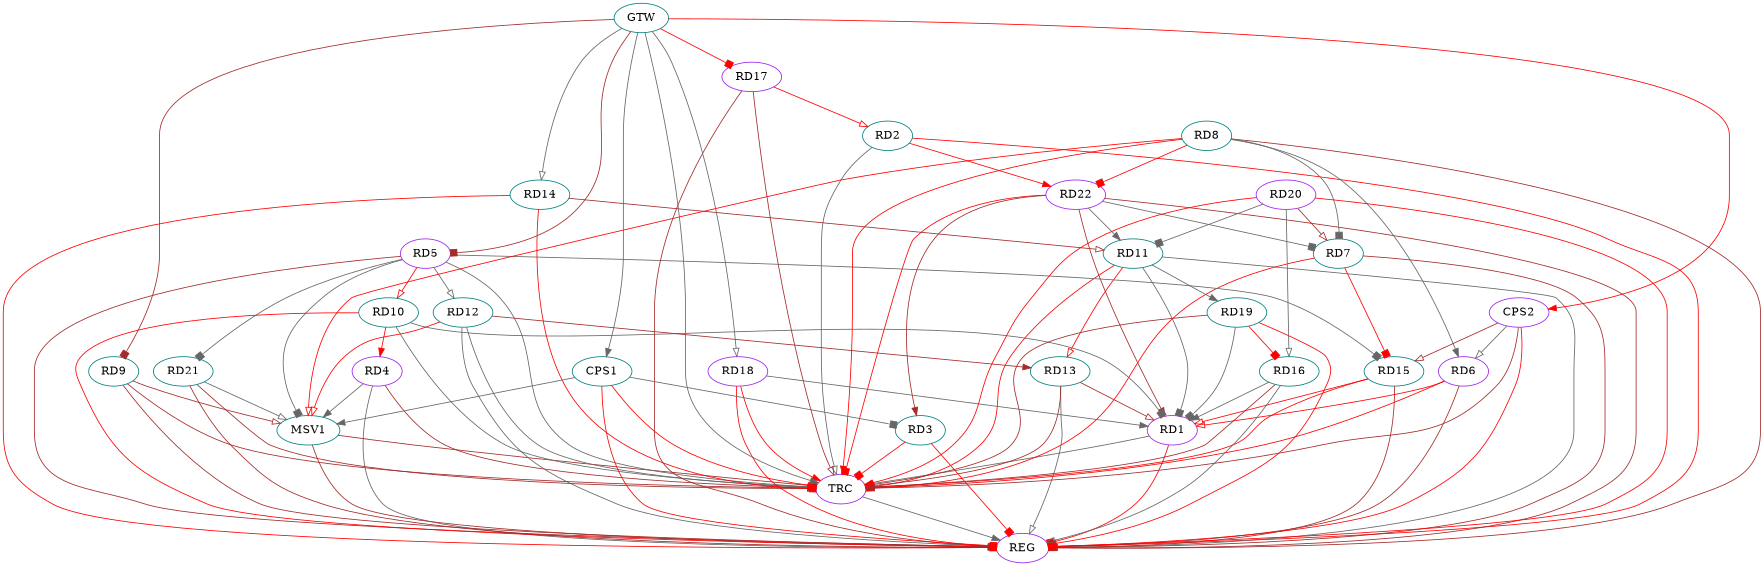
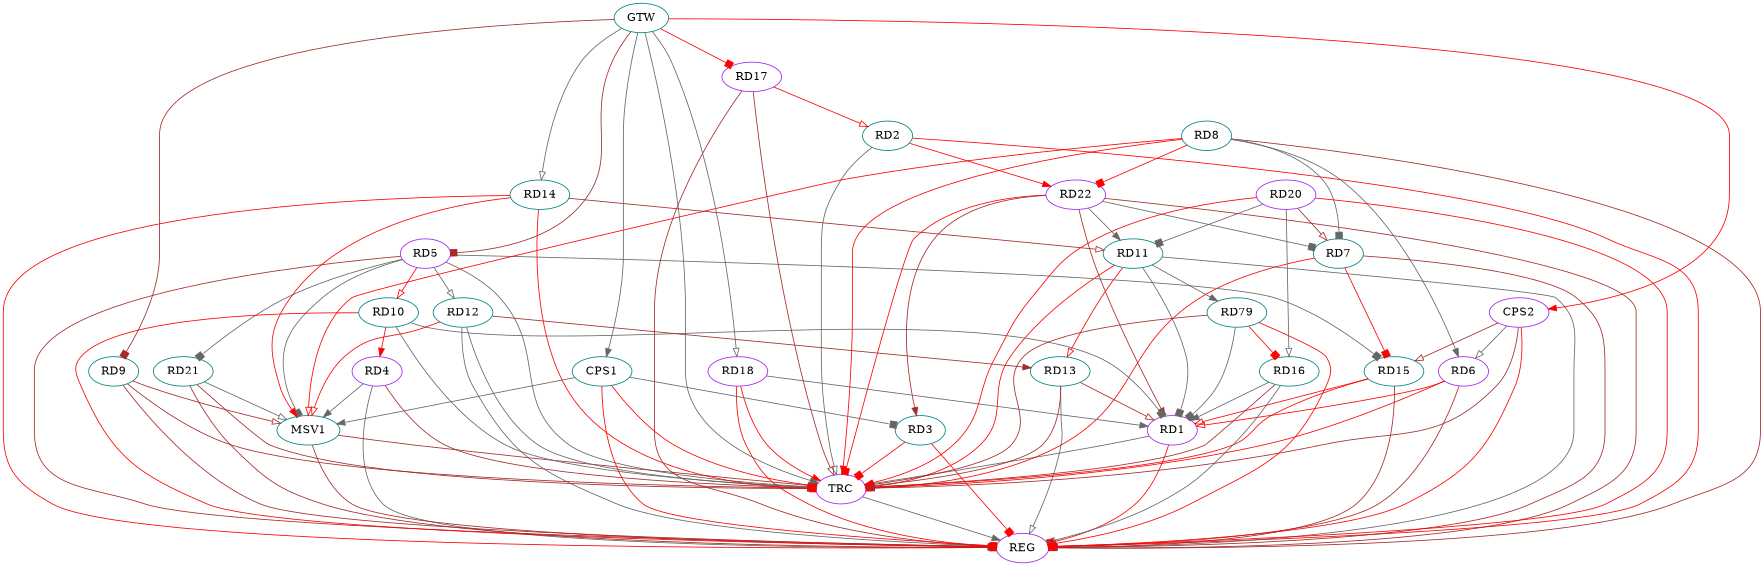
edge "RD14" -> "MSV1": added
node "RD19": label "RD19" -> "RD79"
